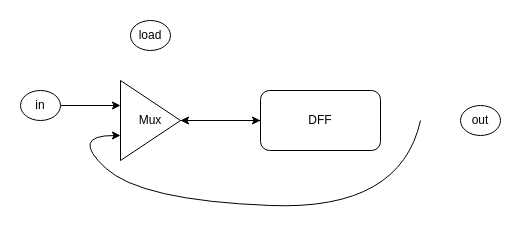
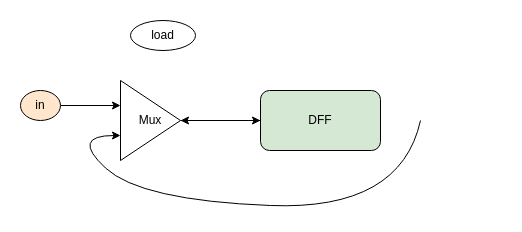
node "load": size 40x30 -> 65x30
node "in": fillcolor #ffffff -> #ffe6cc
node "DFF": fillcolor #ffffff -> #d5e8d4
node "out": removed
